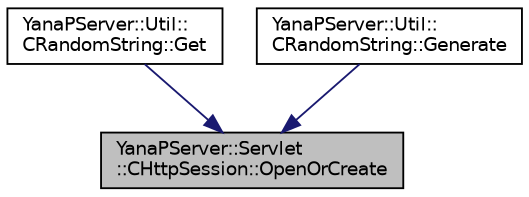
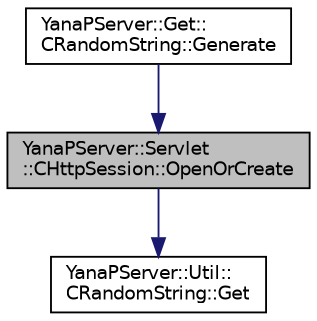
node "YanaPServer::Util:: CRandomString::Generate": label "YanaPServer::Util:: CRandomString::Generate" -> "YanaPServer::Get:: CRandomString::Generate"
edge "YanaPServer::Util:: CRandomString::Get" -> "YanaPServer::Servlet ::CHttpSession::OpenOrCreate": reversed
